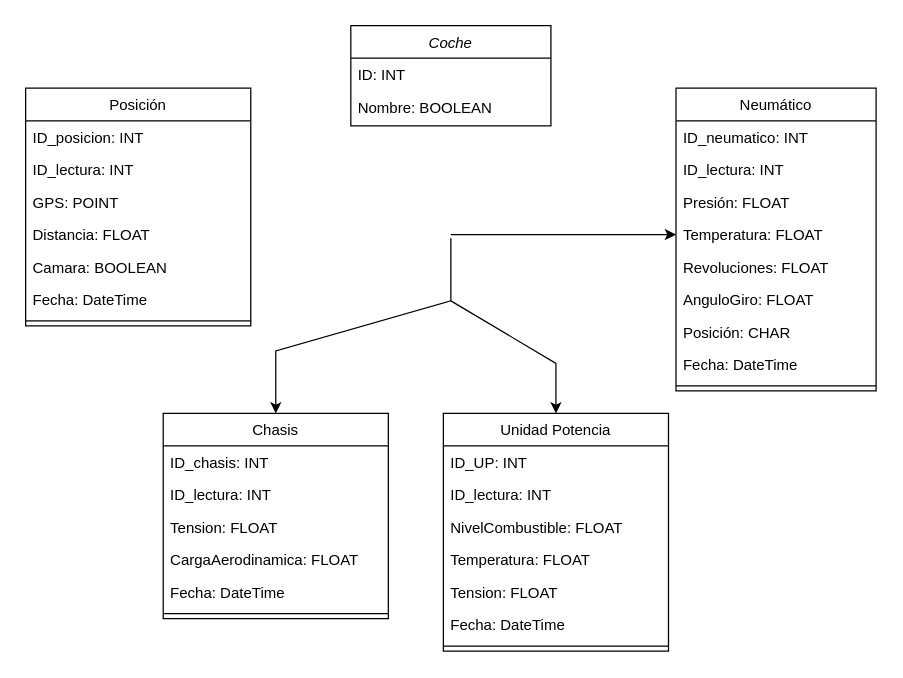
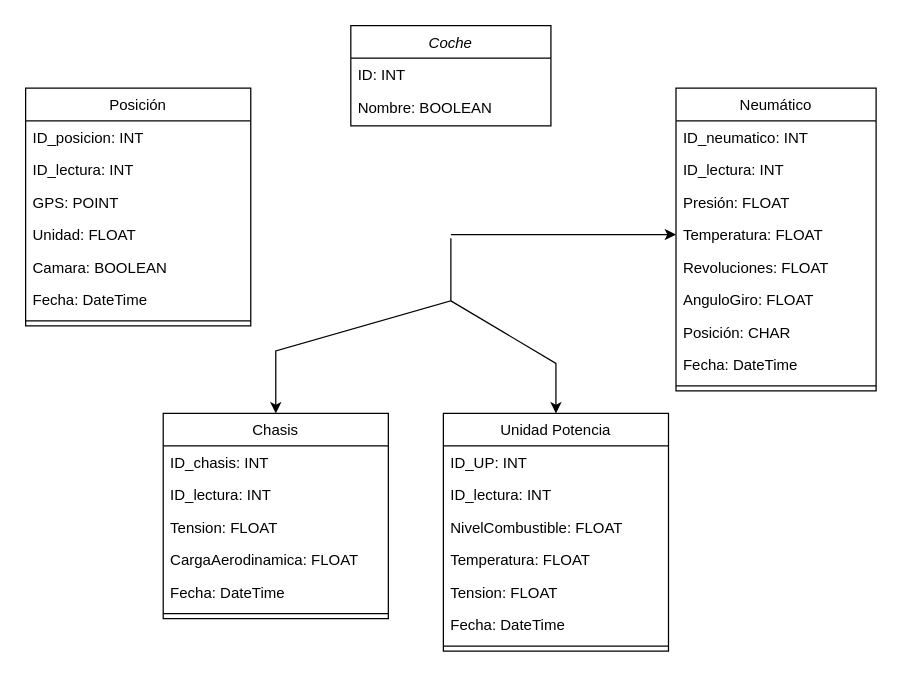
node "Distancia: FLOAT": label "Distancia: FLOAT" -> "Unidad: FLOAT"
